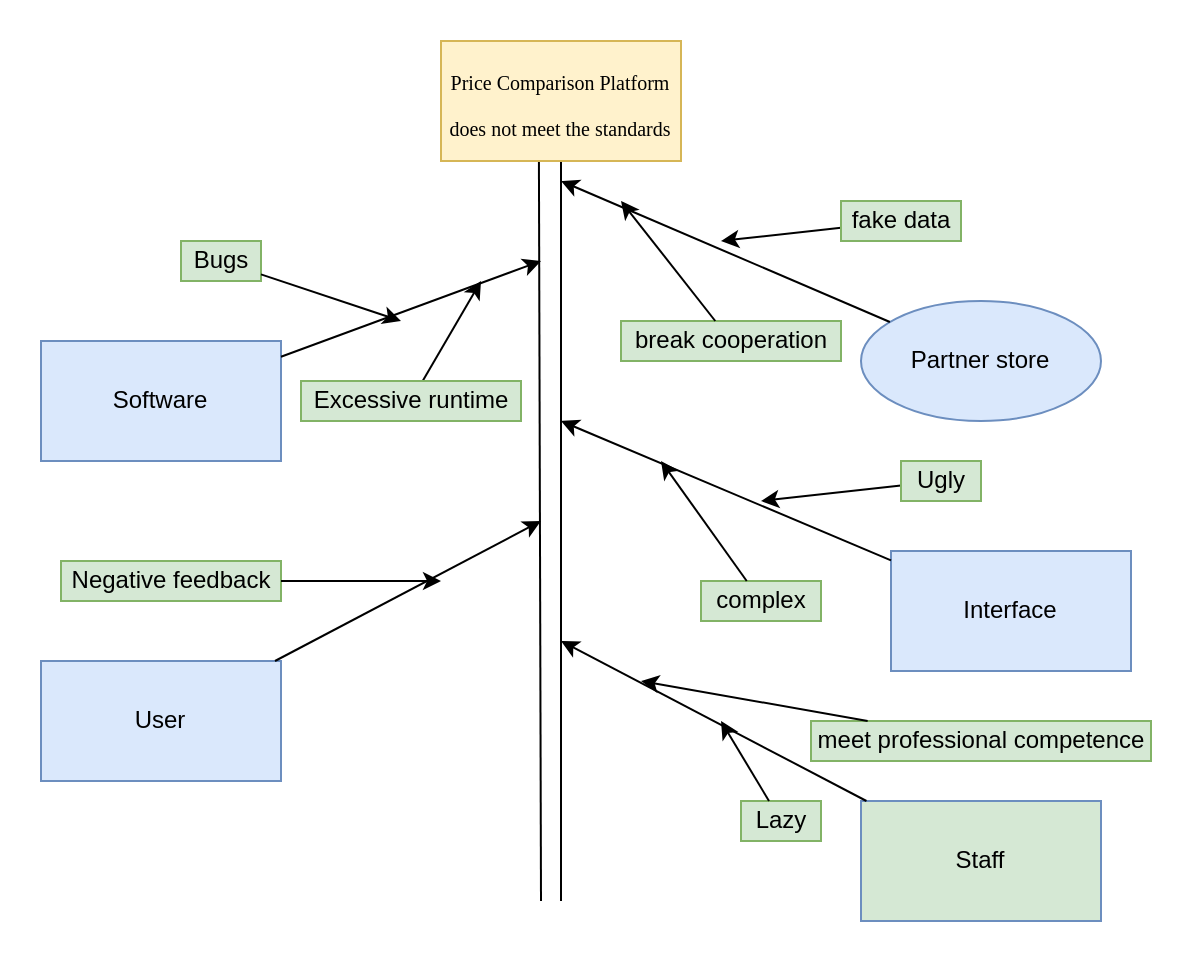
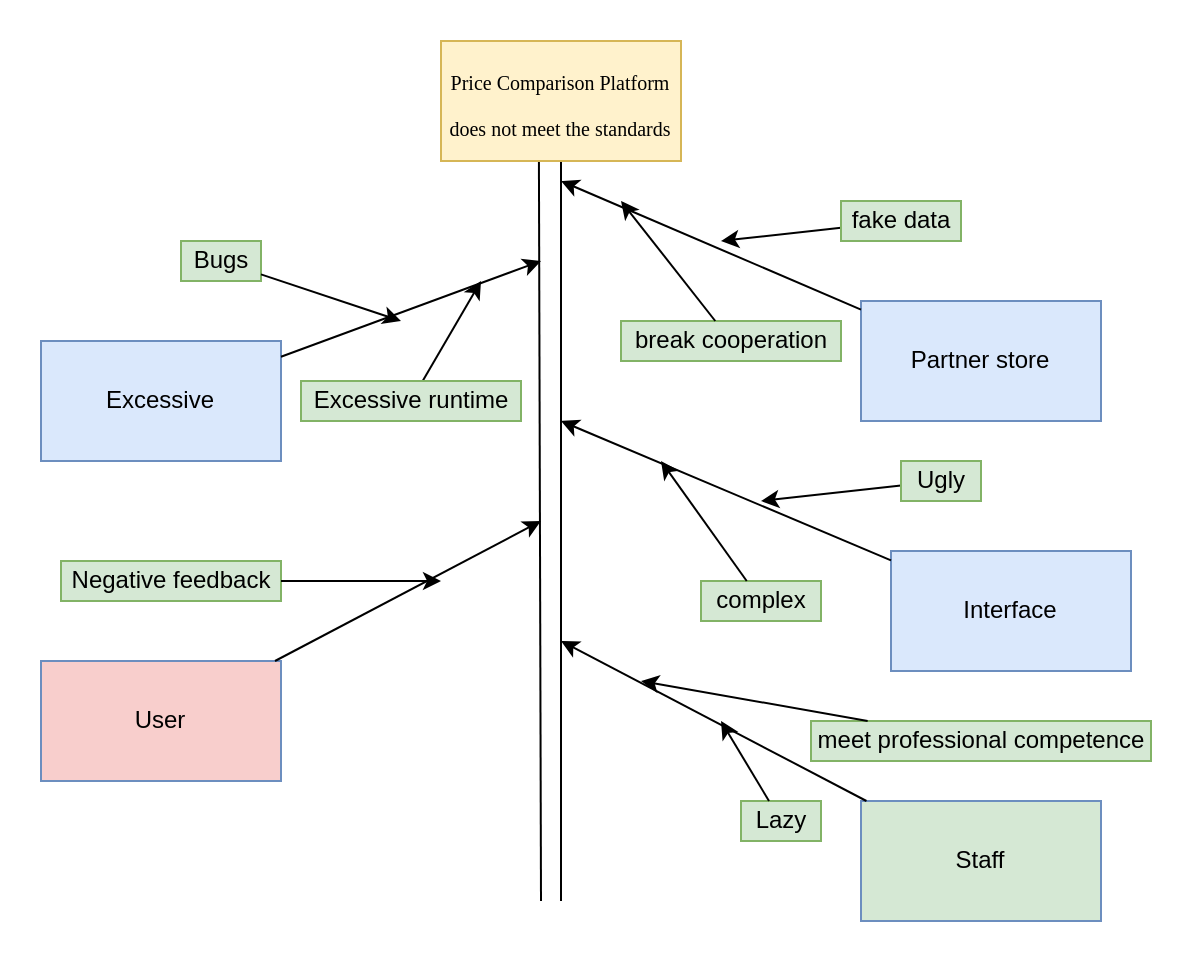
node "Partner store": shape ellipse -> rectangle
node "Software": label "Software" -> "Excessive"
node "User": fillcolor #dae8fc -> #f8cecc
